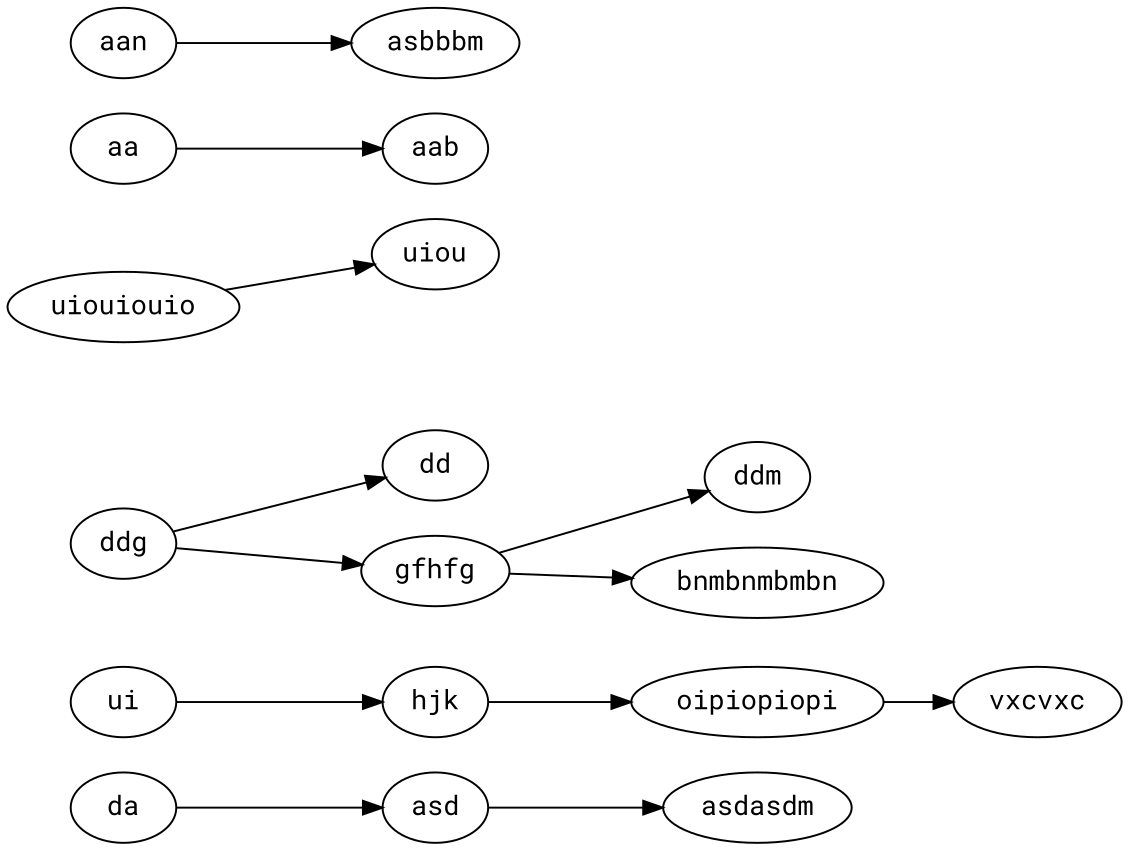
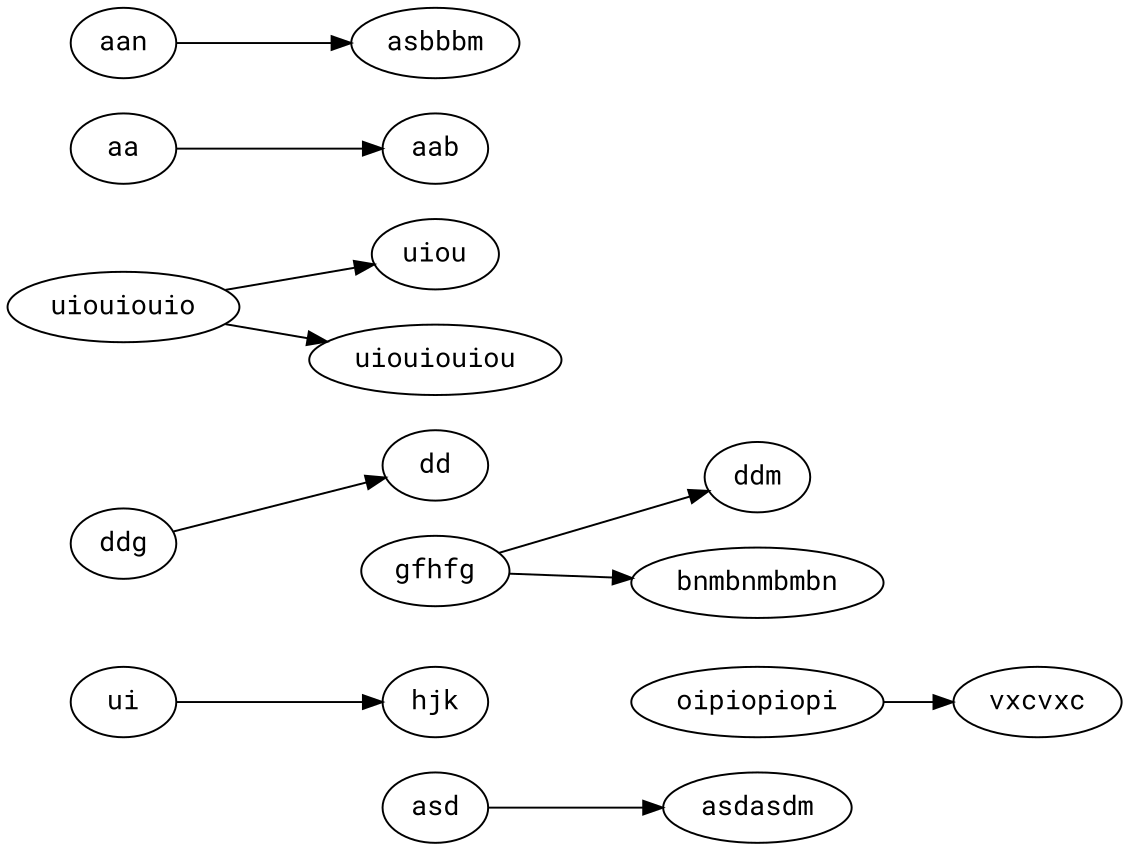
node "uiouiouiou": added
edge "ddg" -> "gfhfg": removed
edge "hjk" -> "oipiopiopi": removed
node "da": removed
